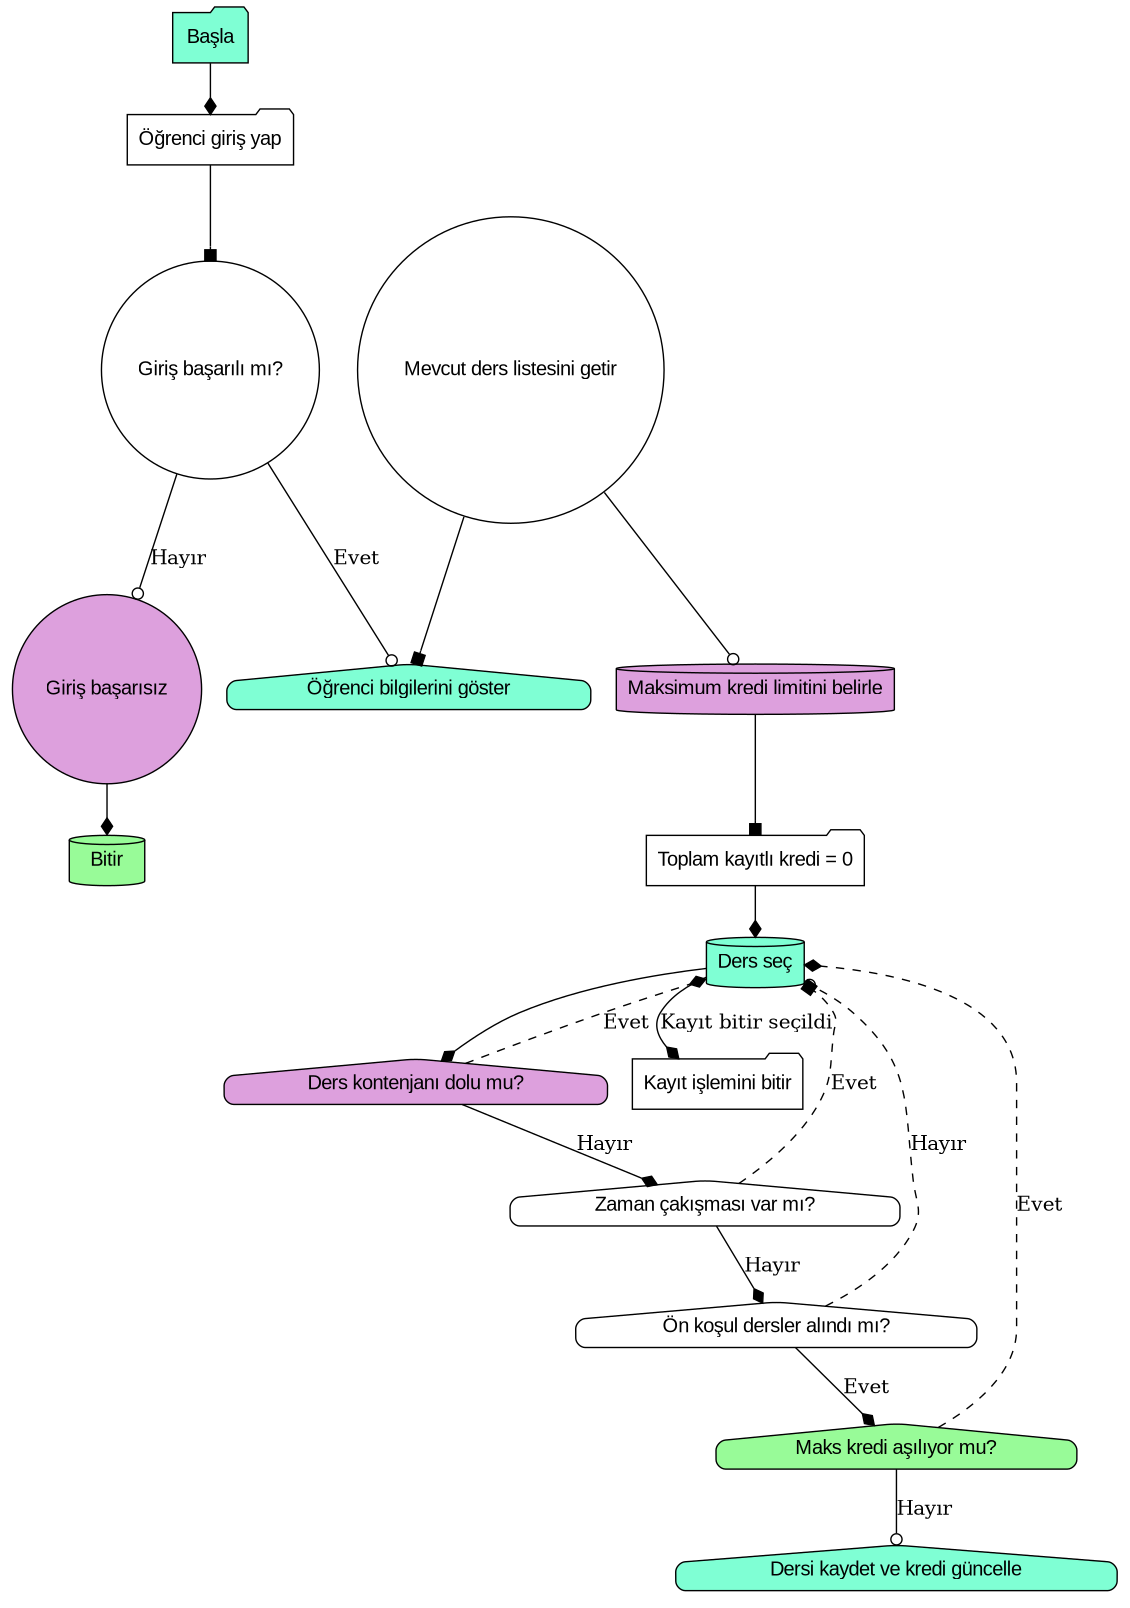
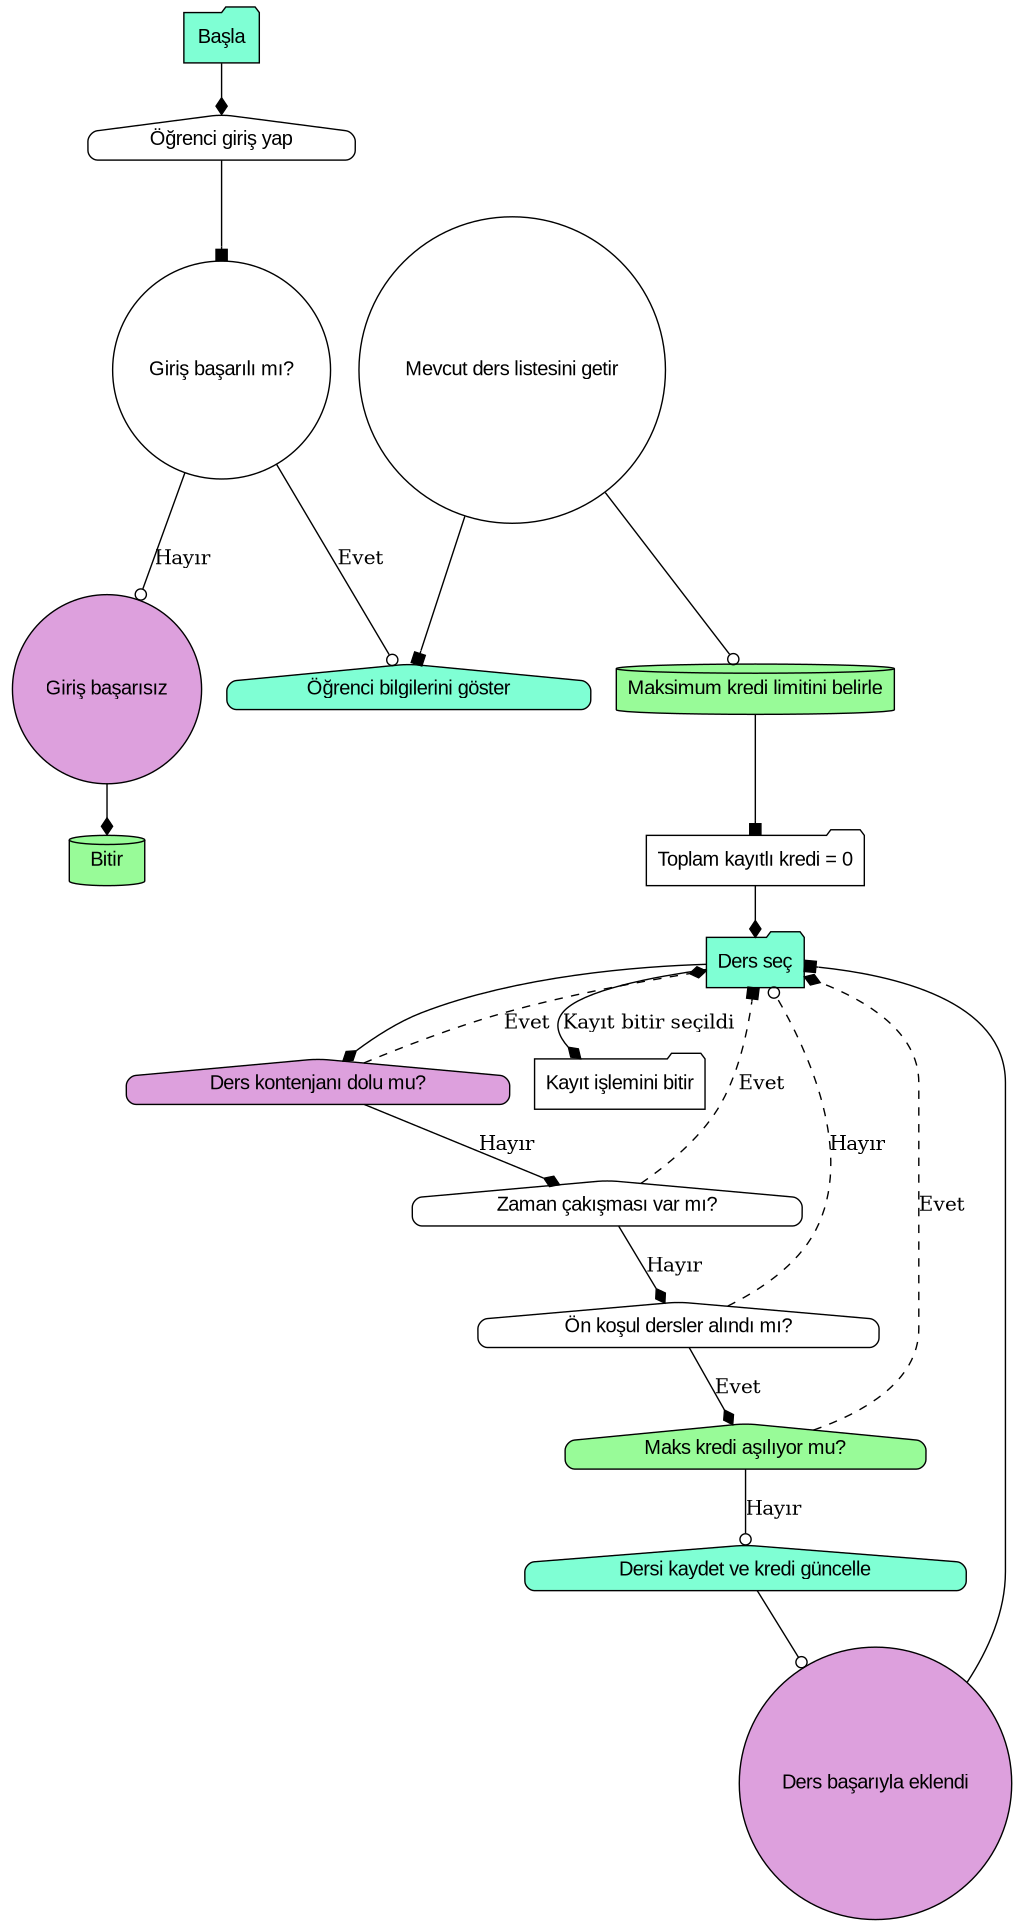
node "Öğrenci giriş yap": shape folder -> house
node "Maksimum kredi limitini belirle": fillcolor plum -> palegreen
node "Ders seç": shape cylinder -> folder
node "Ders başarıyla eklendi": added
